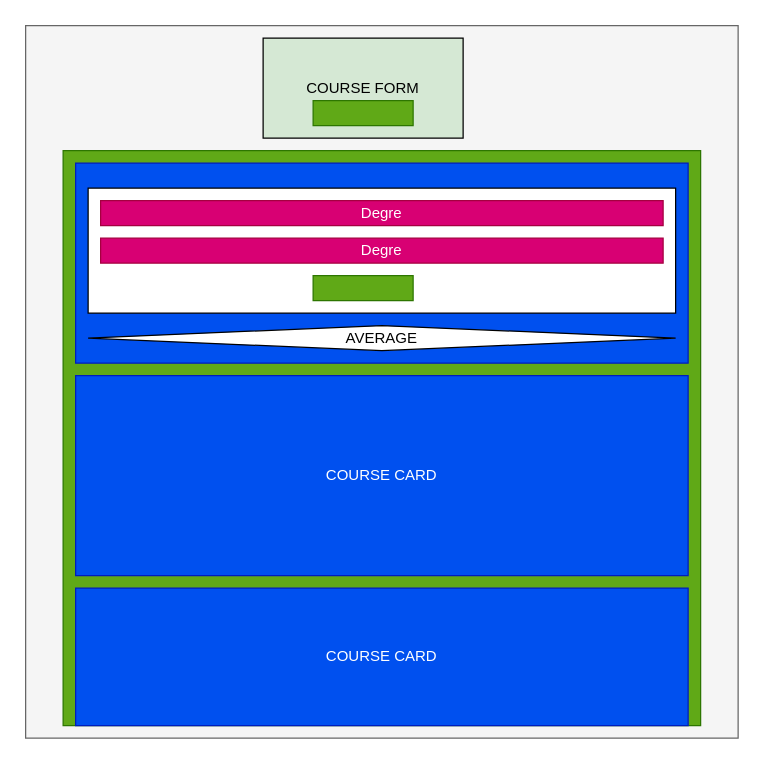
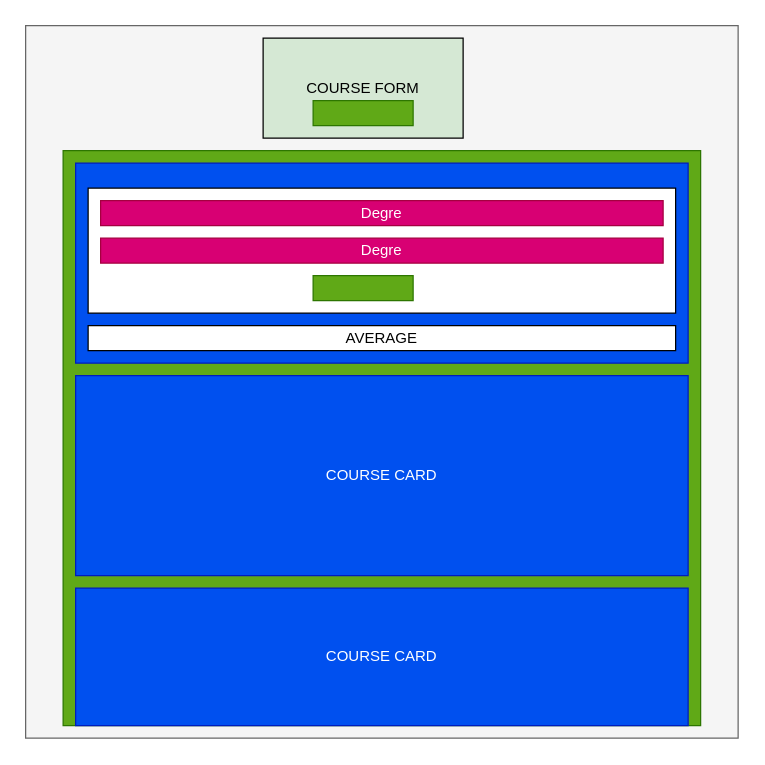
node "AVERAGE": shape diamond -> rectangle
